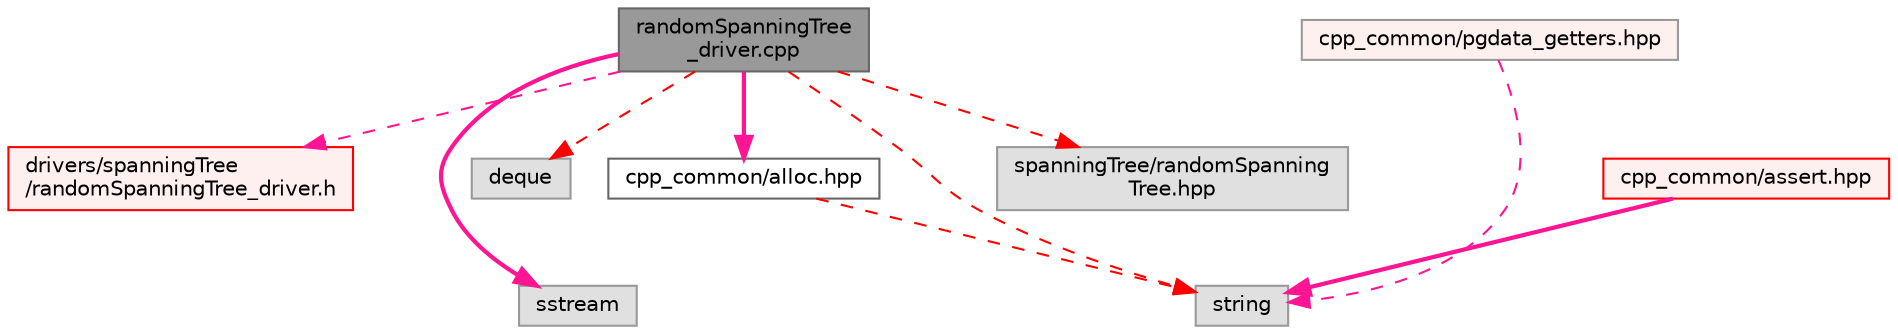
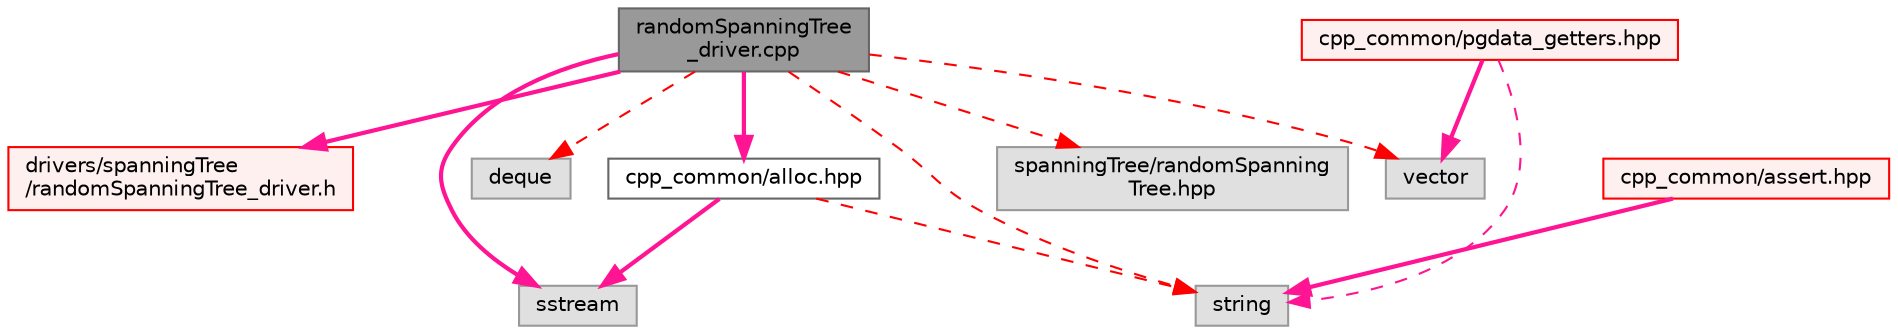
node "cpp_common/pgdata_getters.hpp": color grey60 -> red
edge "randomSpanningTree _driver.cpp" -> "drivers/spanningTree /randomSpanningTree_driver.h": style dashed -> bold
node "vector": added
edge "cpp_common/alloc.hpp" -> "sstream": added
